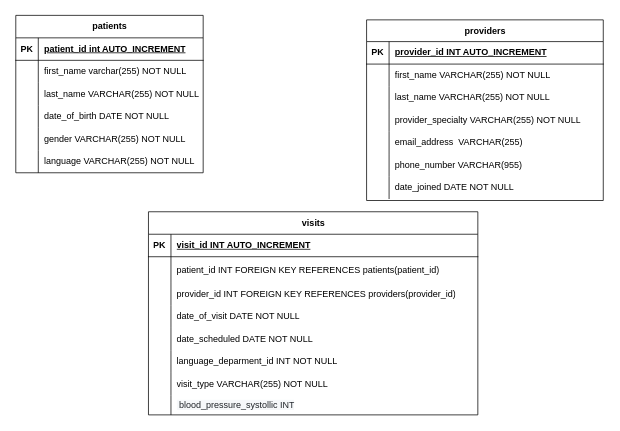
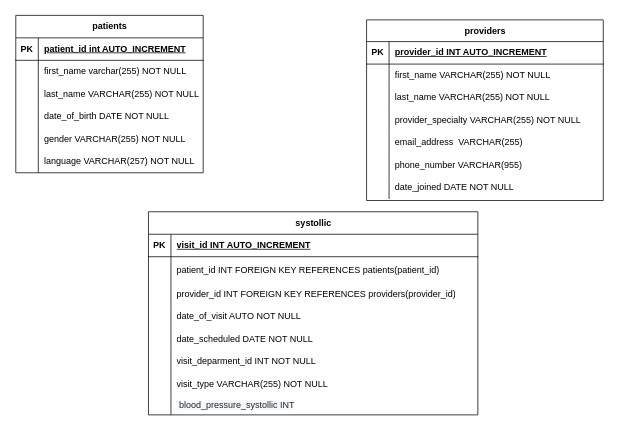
node "language VARCHAR(255) NOT NULL": label "language VARCHAR(255) NOT NULL" -> "language VARCHAR(257) NOT NULL"
node "visits": label "visits" -> "systollic"
node "date_of_visit DATE NOT NULL": label "date_of_visit DATE NOT NULL" -> "date_of_visit AUTO NOT NULL"
node "language_deparment_id INT NOT NULL": label "language_deparment_id INT NOT NULL" -> "visit_deparment_id INT NOT NULL"
